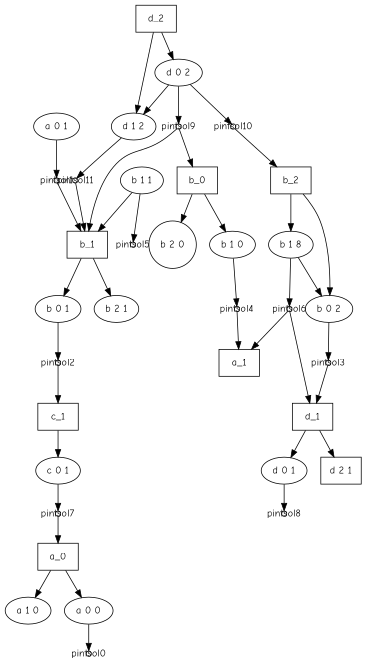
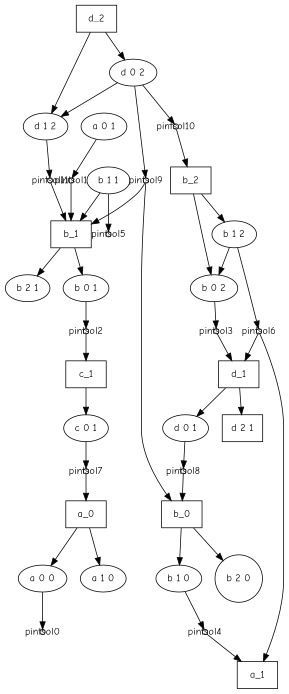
node "b 1 8": label "b 1 8" -> "b 1 2"
edge "pintsol8" -> "b_0": added
